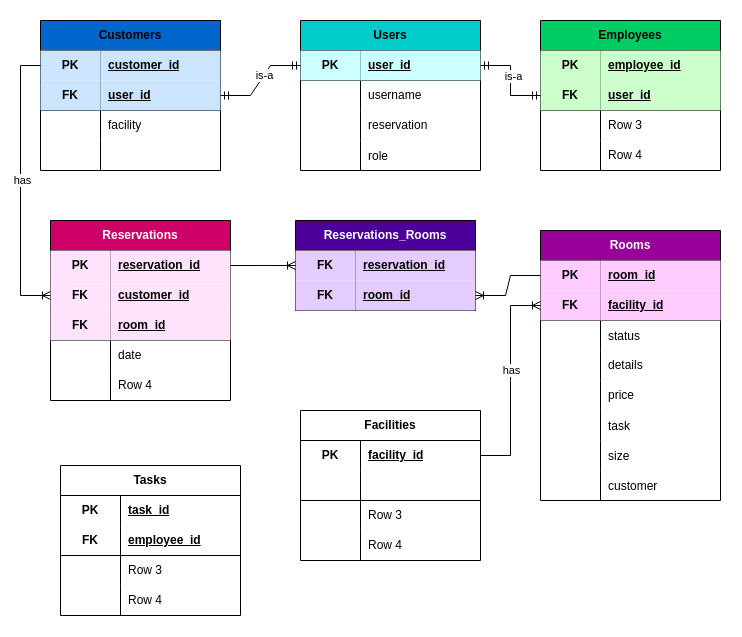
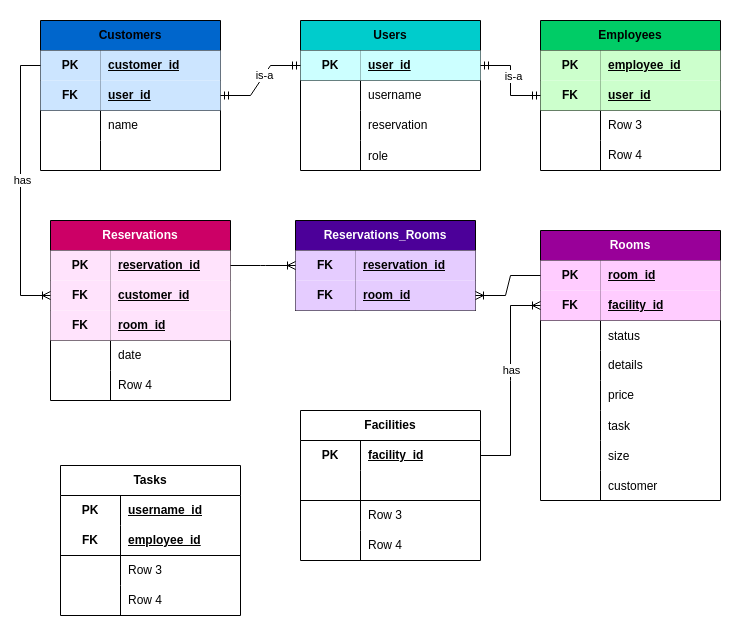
node "facility": label "facility" -> "name"
node "task_id": label "task_id" -> "username_id"
